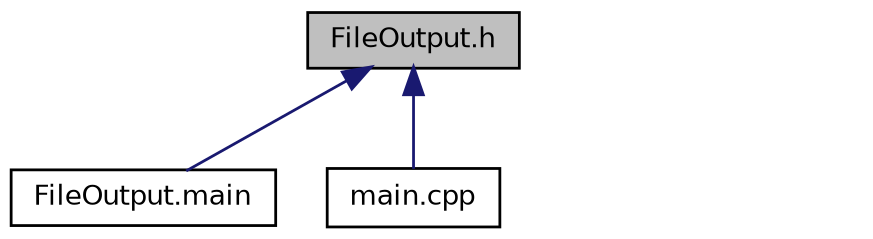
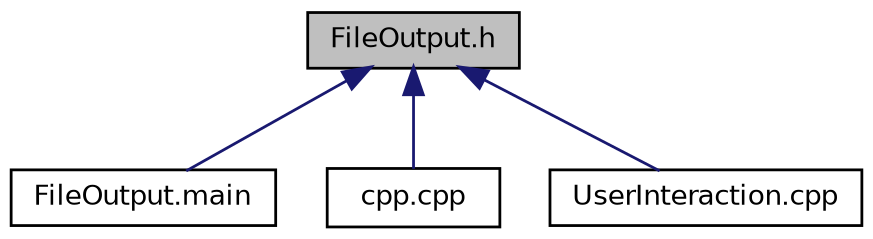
node "main.cpp": label "main.cpp" -> "cpp.cpp"
node "UserInteraction.cpp": added
